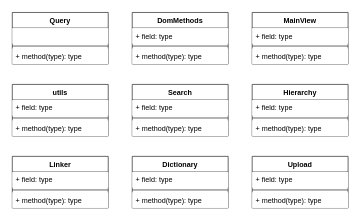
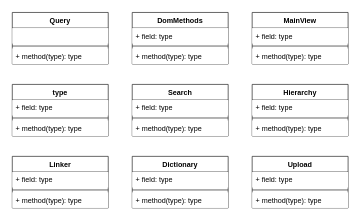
node "utils": label "utils" -> "type"
